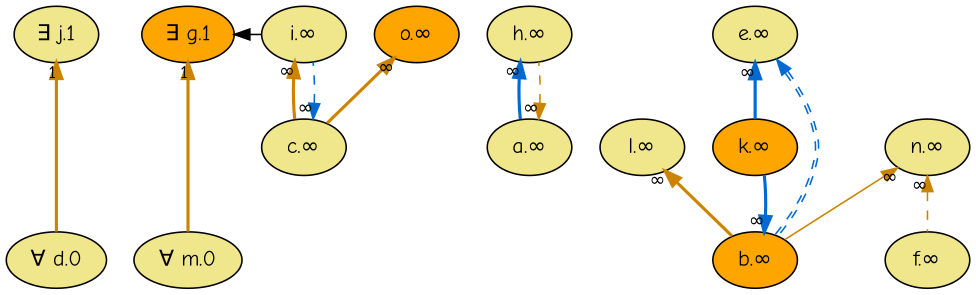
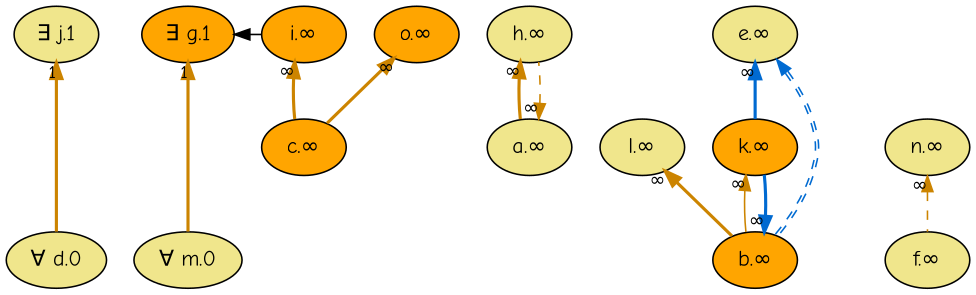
node "i.∞": fillcolor khaki -> orange
edge "i.∞" -> "c.∞": removed
edge "a.∞" -> "h.∞": color #006ad1 -> #cc8400
node "c.∞": fillcolor khaki -> orange
edge "b.∞" -> "n.∞": now "b.∞" -> "k.∞"
